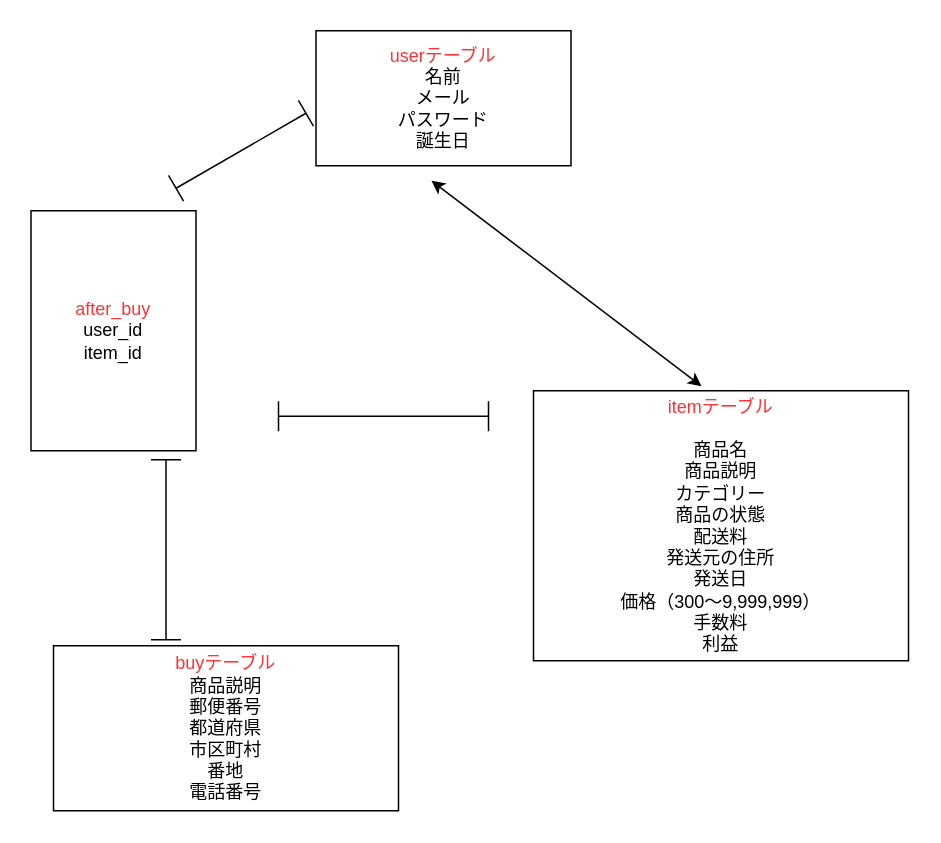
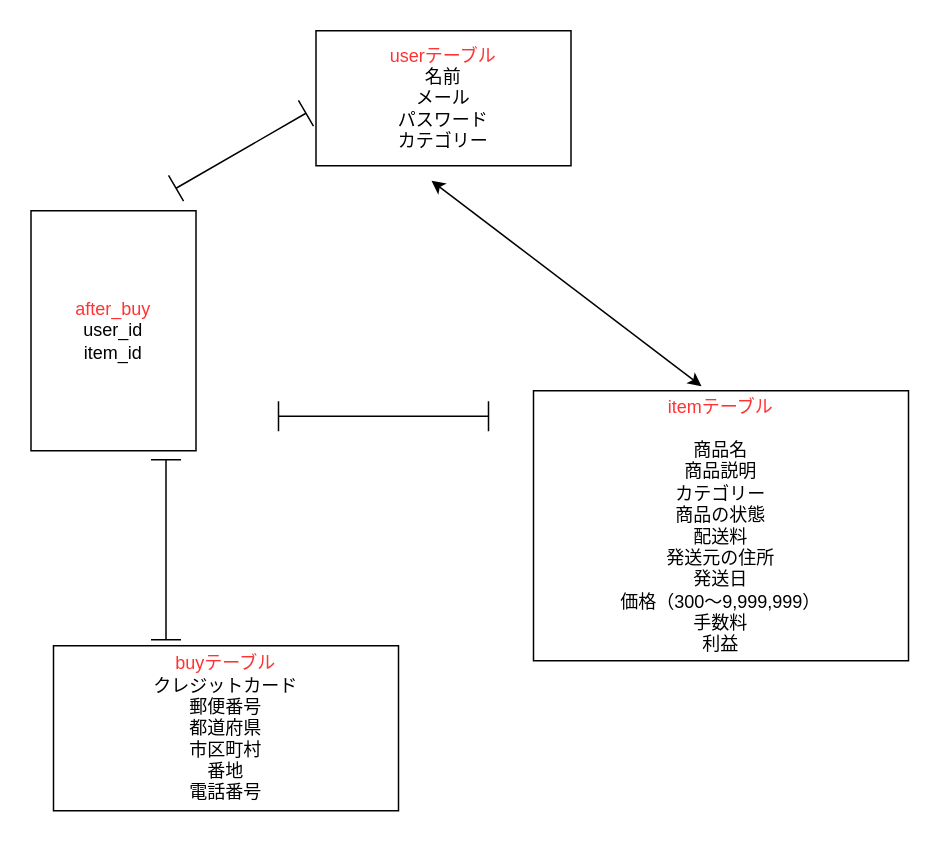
node "userテーブル 名前 メール パスワード 誕生日": label "userテーブル 名前 メール パスワード 誕生日" -> "userテーブル 名前 メール パスワード カテゴリー"
node "buyテーブル 商品説明 郵便番号 都道府県 市区町村 番地 電話番号": label "buyテーブル 商品説明 郵便番号 都道府県 市区町村 番地 電話番号" -> "buyテーブル クレジットカード 郵便番号 都道府県 市区町村 番地 電話番号"
